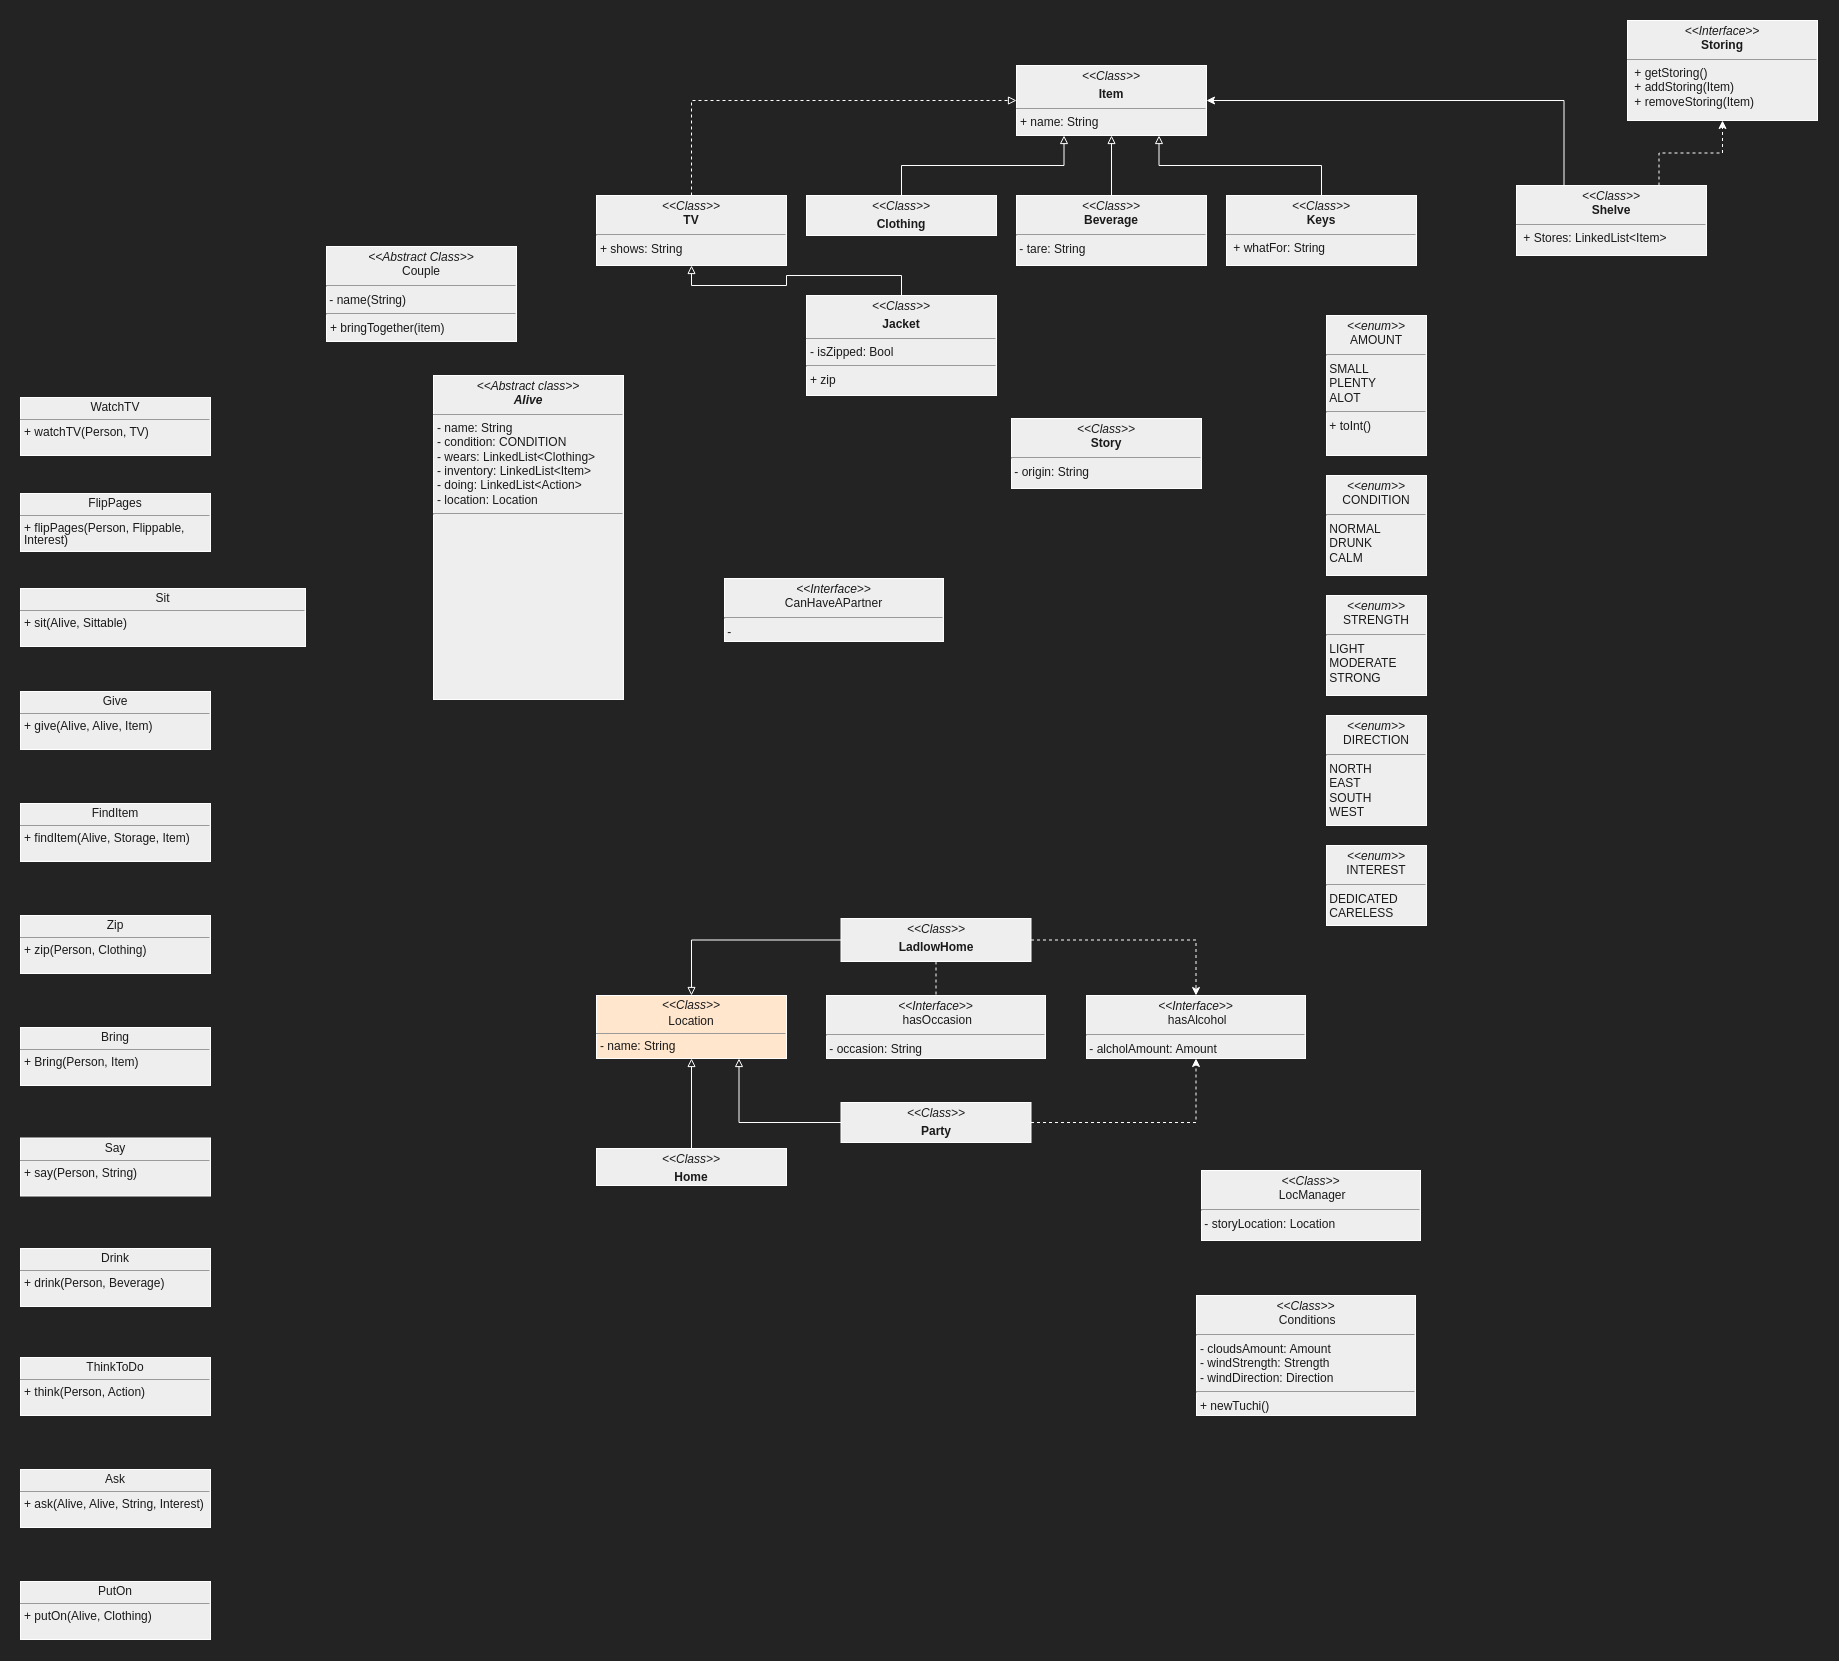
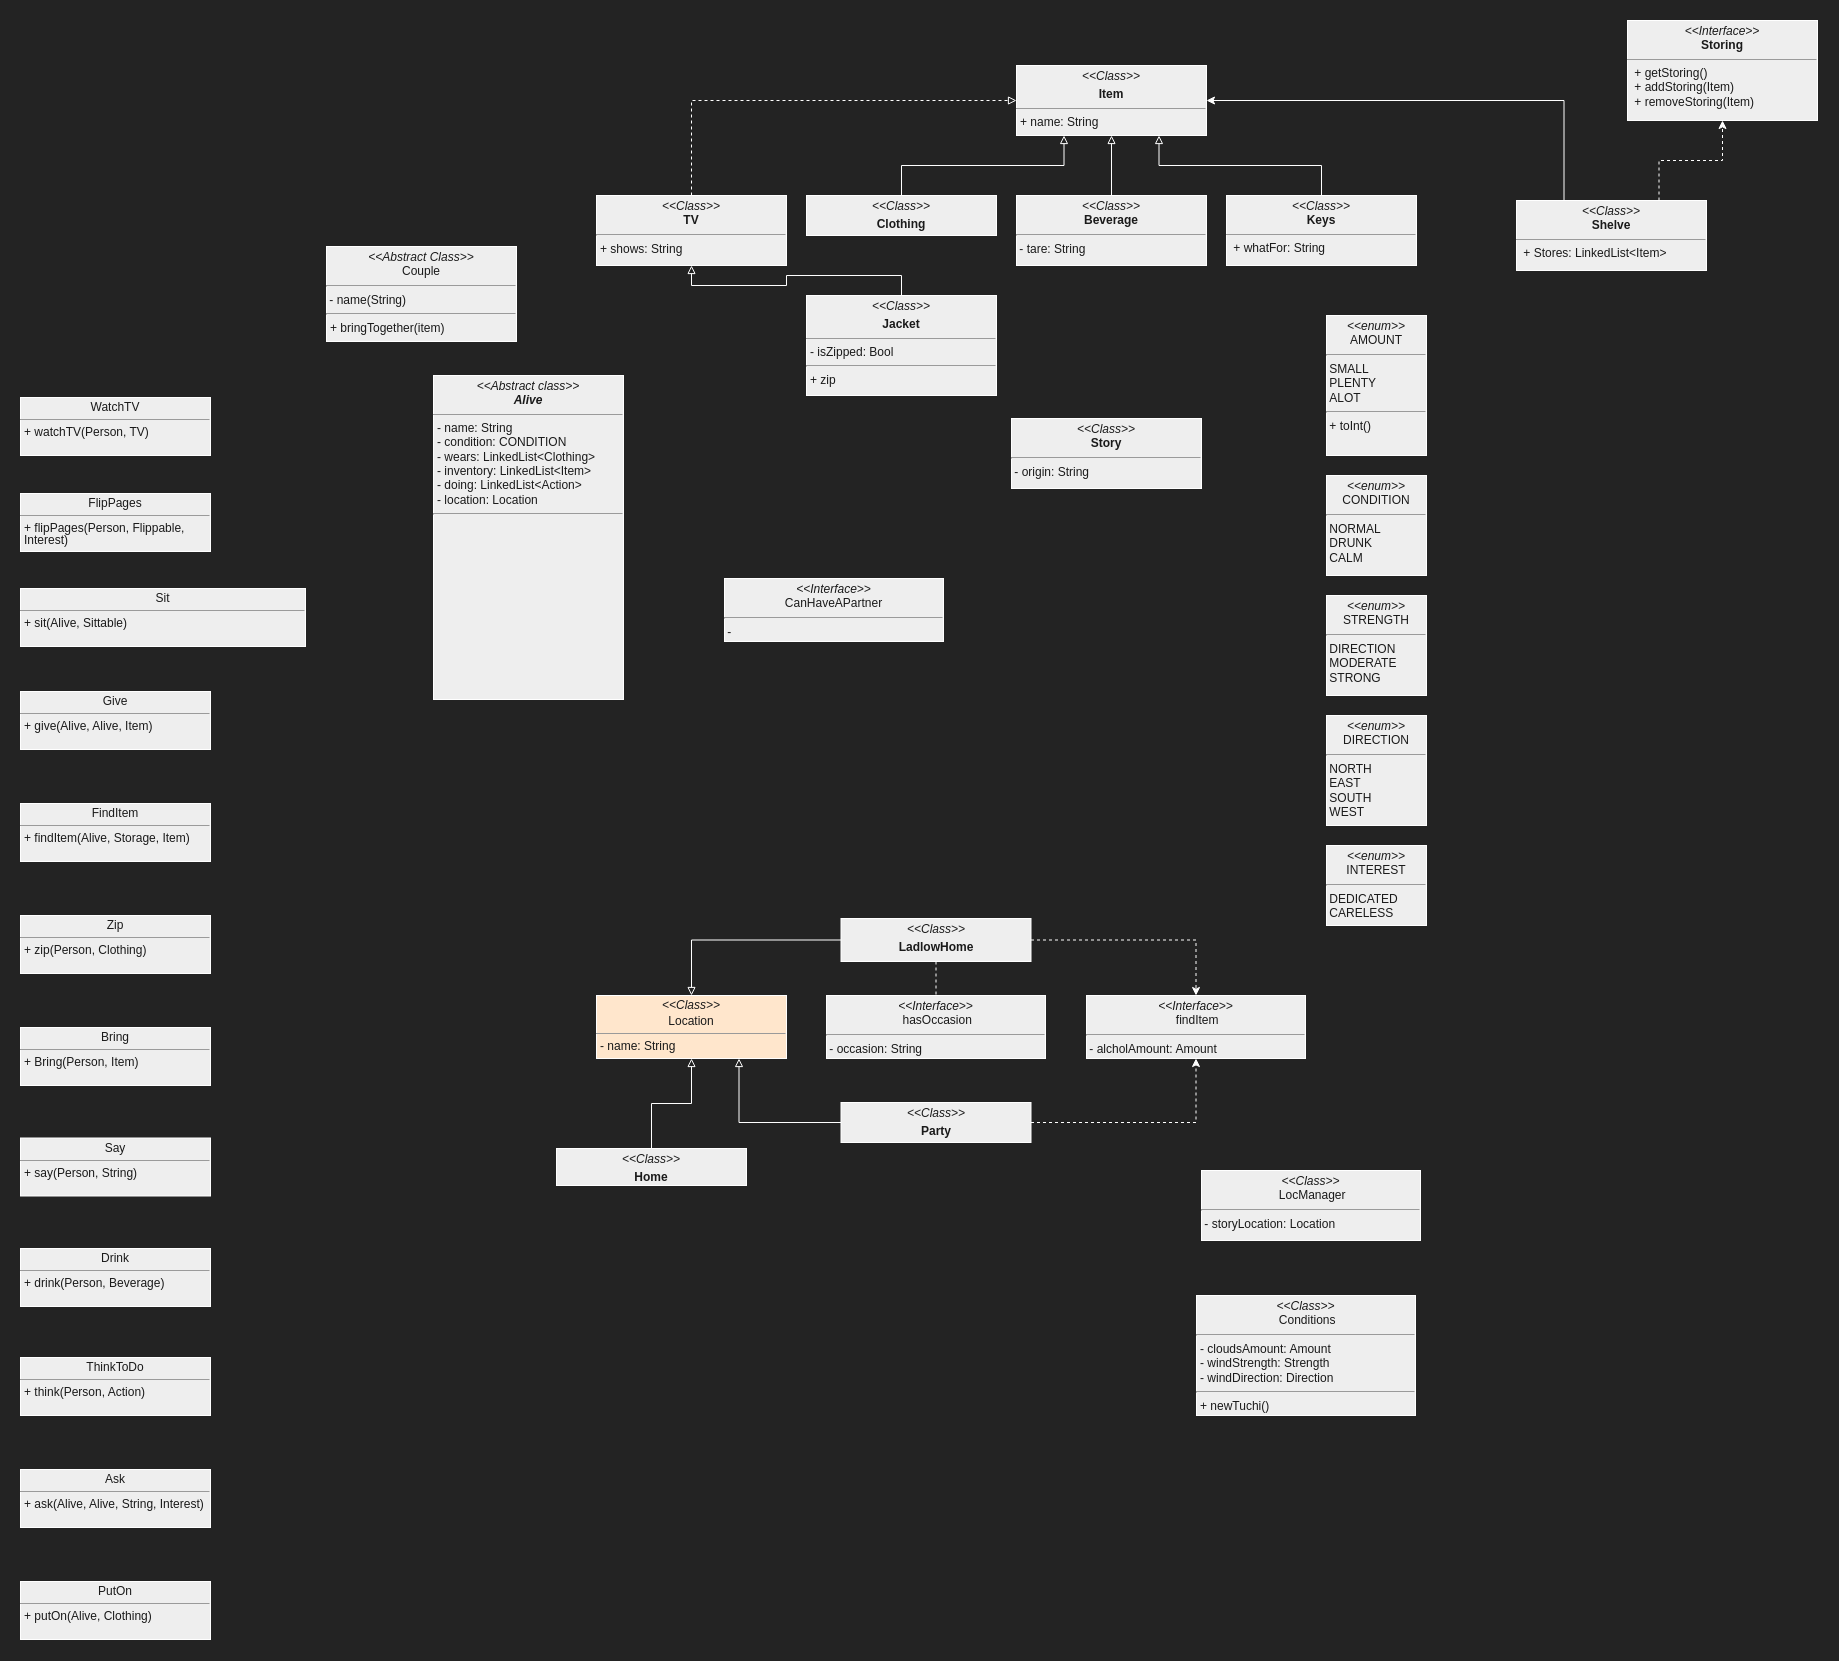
node "<<Class>> Shelve + Stores: LinkedList<Item>": moved (1612, 221) -> (1612, 236)
node "<<enum>> STRENGTH LIGHT MODERATE STRONG": label "<<enum>> STRENGTH LIGHT MODERATE STRONG" -> "<<enum>> STRENGTH DIRECTION MODERATE STRONG"
node "<<Interface>> hasAlcohol - alcholAmount: Amount": label "<<Interface>> hasAlcohol - alcholAmount: Amount" -> "<<Interface>> findItem - alcholAmount: Amount"
node "<<Class>> Home": moved (692, 1167) -> (652, 1167)
